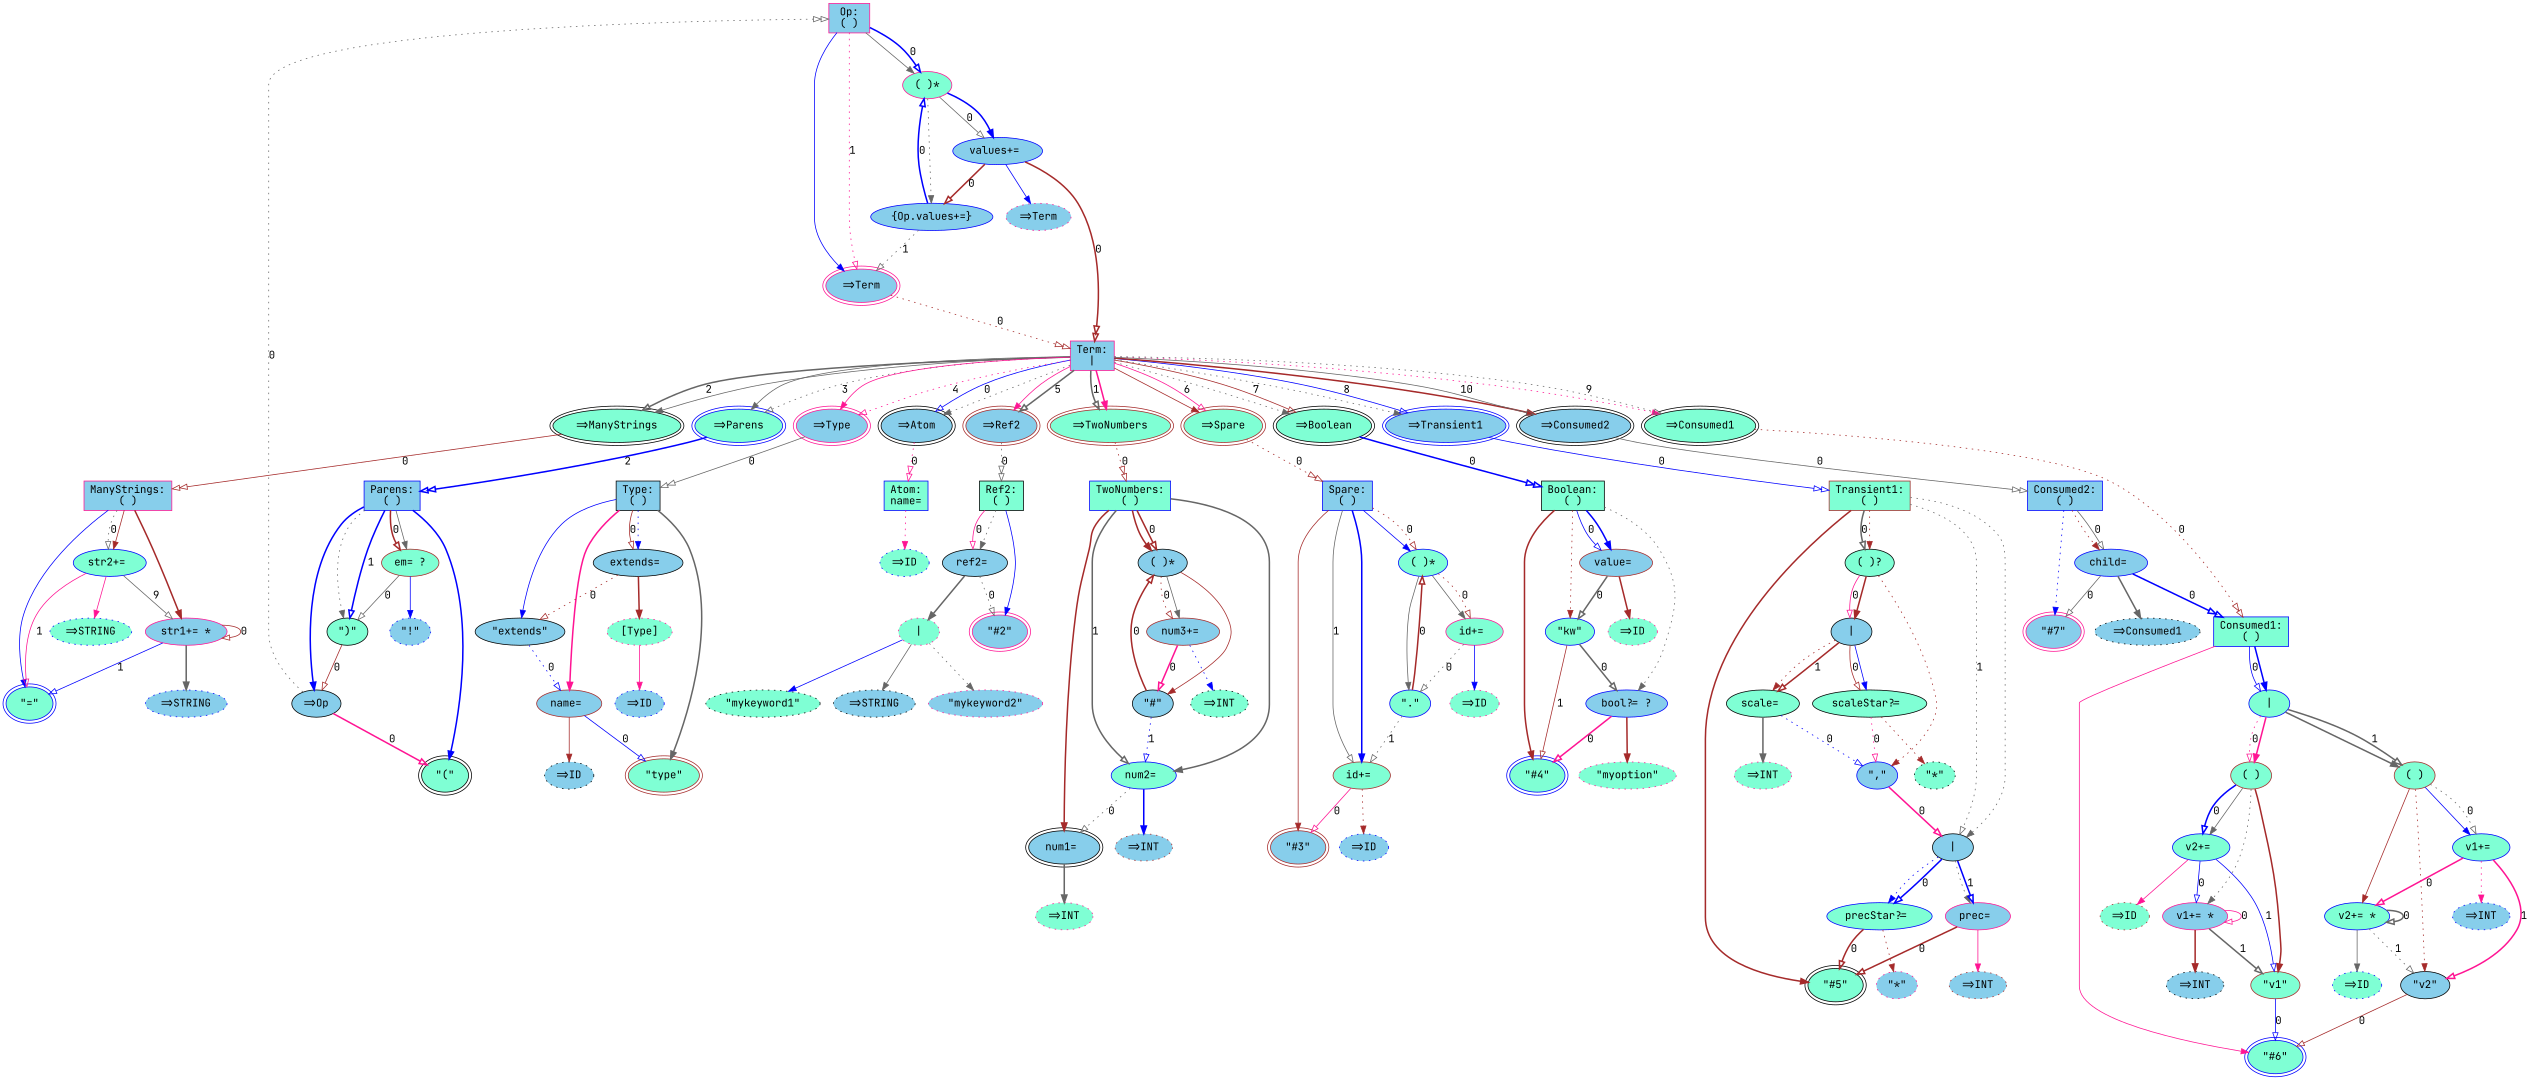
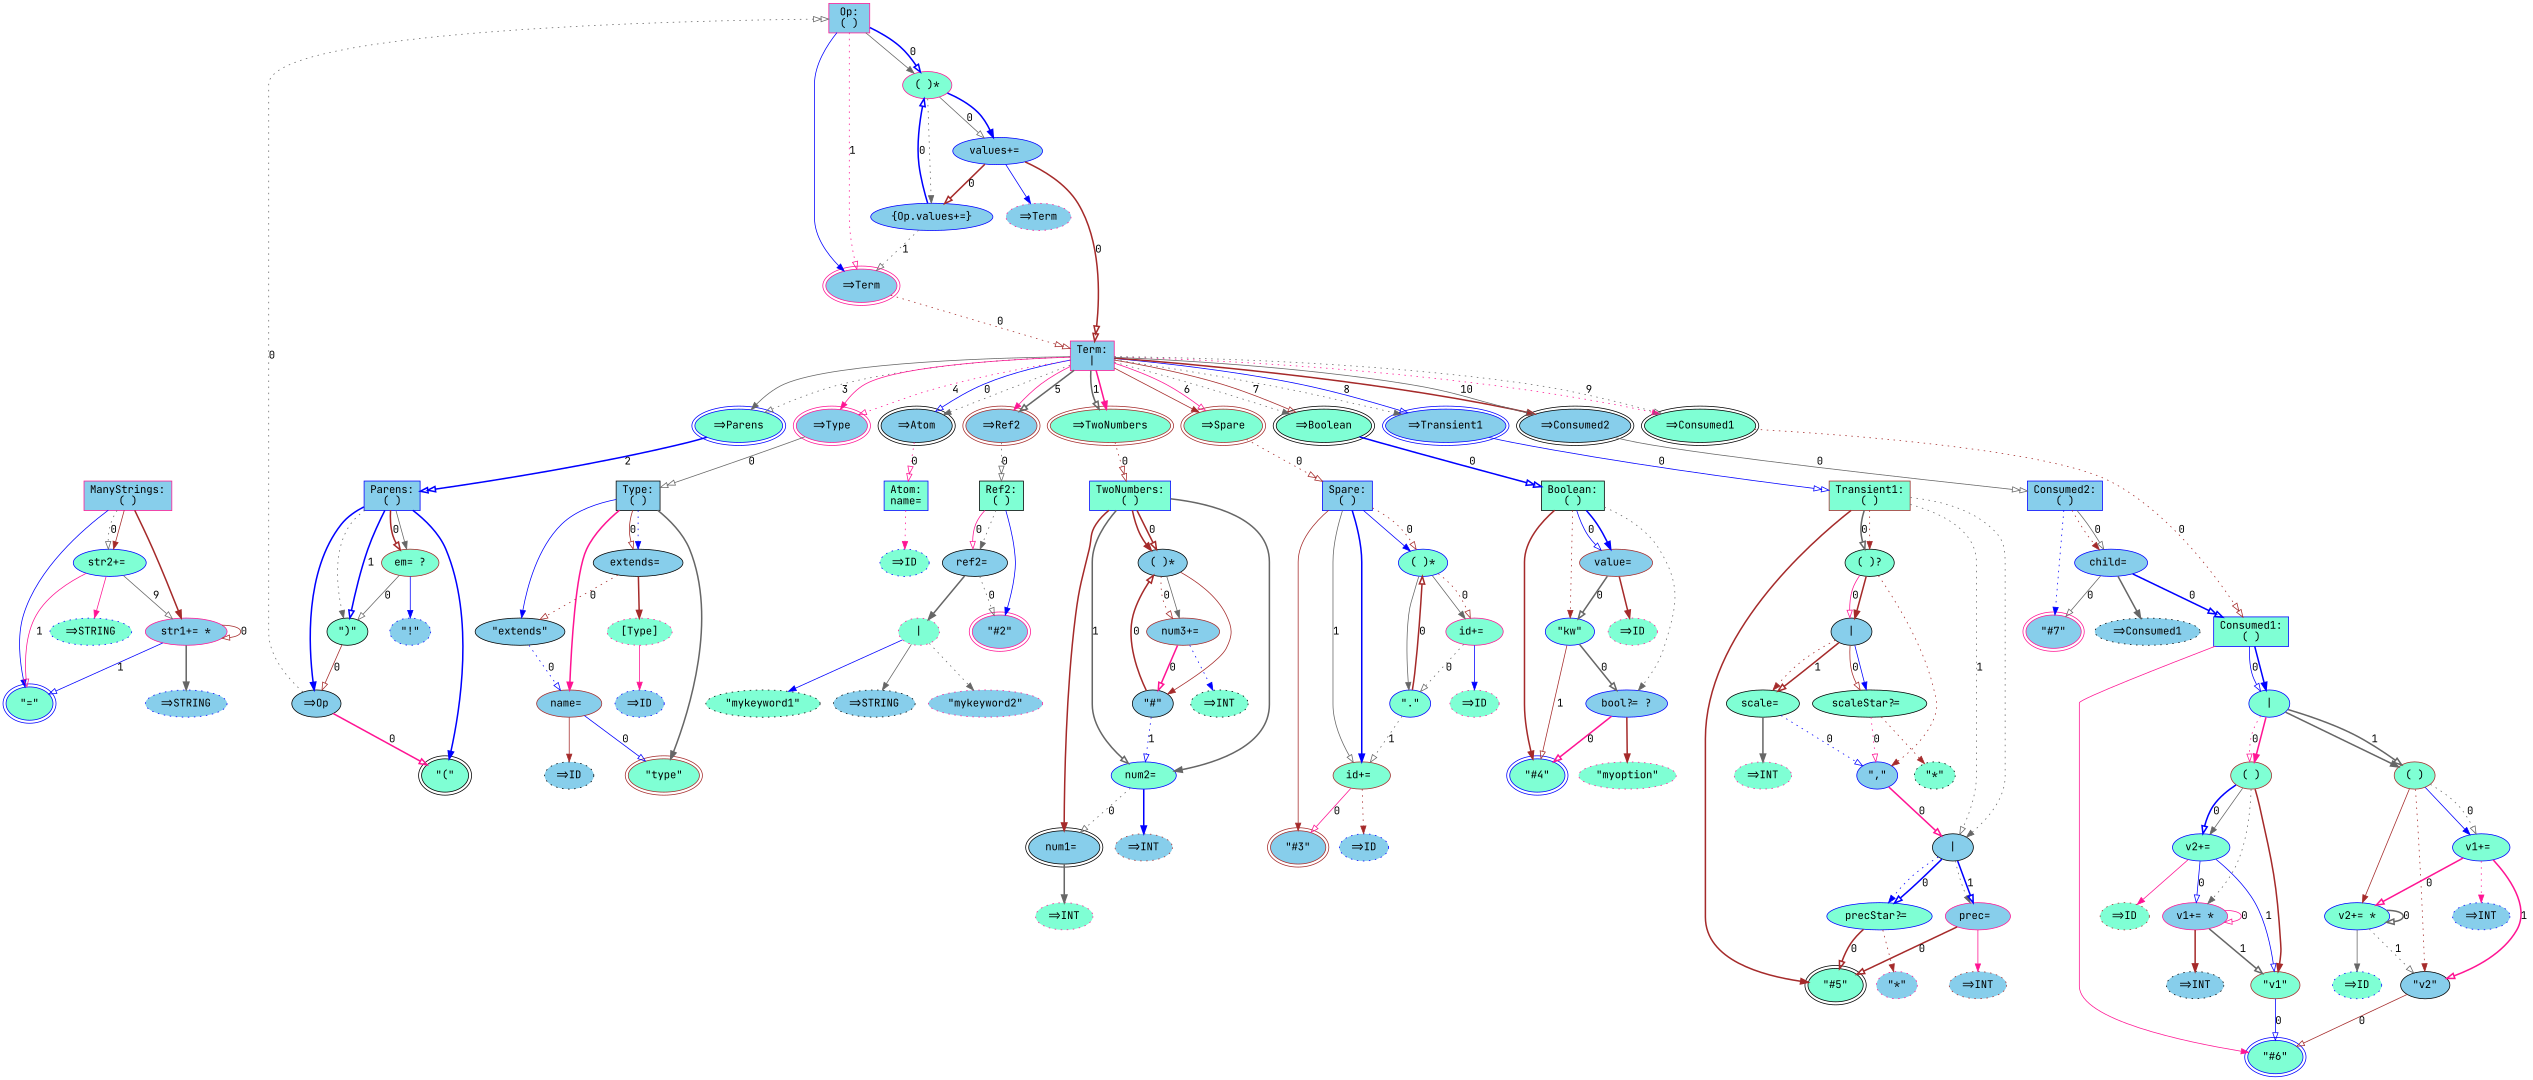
node "=>ManyStrings": removed
